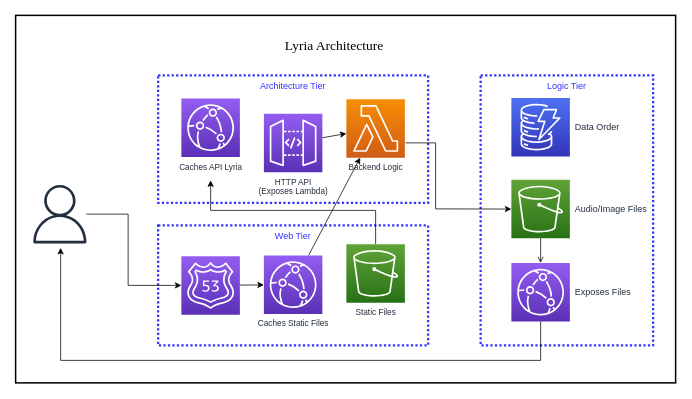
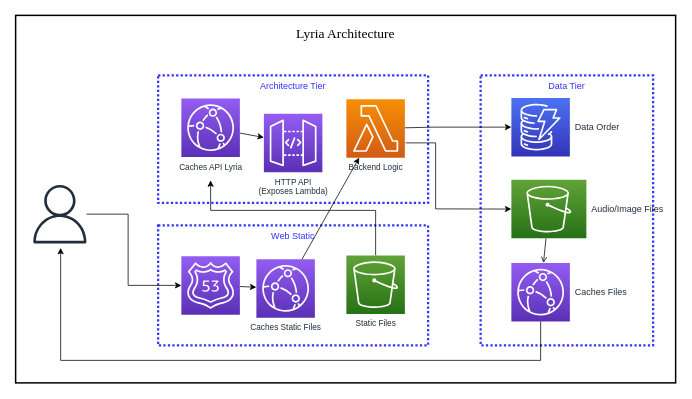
node "Lyria Architecture": moved (334, 45) -> (345, 34)
node "Logic Tier": label "Logic Tier" -> "Data Tier"
edge "Backend Logic" -> "Data Order": added
edge "Caches API Lyria" -> "HTTP API (Exposes Lambda)": added
edge "HTTP API (Exposes Lambda)" -> "Backend Logic": removed
node "Audio/Image Files": size 59x59 -> 75x59
node "Web Tier": label "Web Tier" -> "Web Static"
node "Static Files": moved (375, 273) -> (375, 285)
node "Caches Static Files": moved (293, 285) -> (285, 288)
node "Exposes Files": label "Exposes Files" -> "Caches Files"
